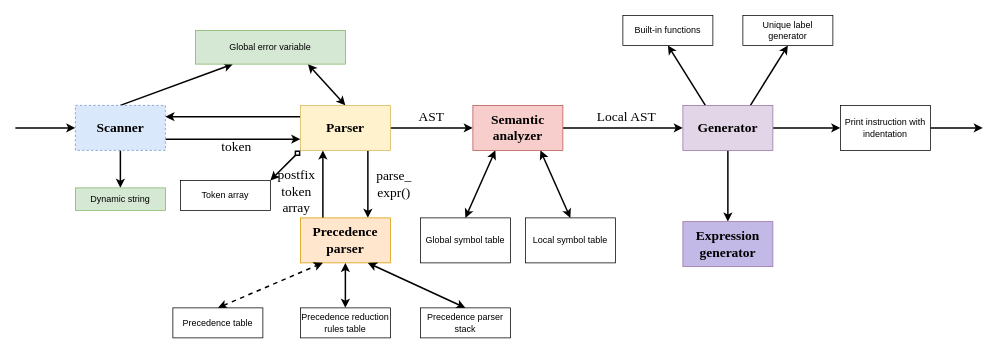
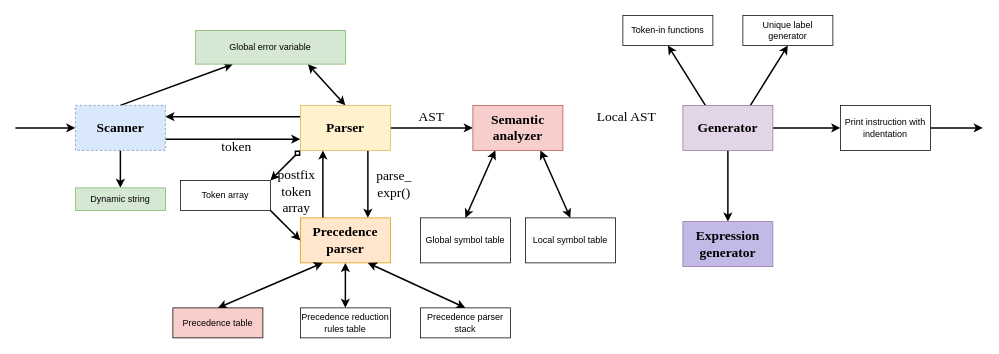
node "Built-in functions": label "Built-in functions" -> "Token-in functions"
edge "Semantic analyzer" -> "Generator": removed
edge "Token array" -> "Precedence parser": added
edge "Precedence parser" -- "Precedence table": style dashed -> solid
node "Precedence table": fillcolor #ffffff -> #f8cecc
